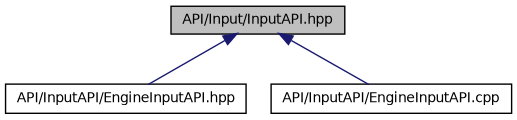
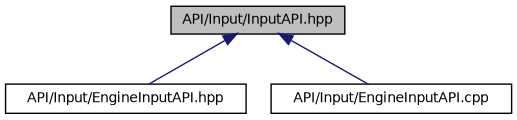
node "API/InputAPI/EngineInputAPI.hpp": label "API/InputAPI/EngineInputAPI.hpp" -> "API/Input/EngineInputAPI.hpp"
node "API/InputAPI/EngineInputAPI.cpp": label "API/InputAPI/EngineInputAPI.cpp" -> "API/Input/EngineInputAPI.cpp"
